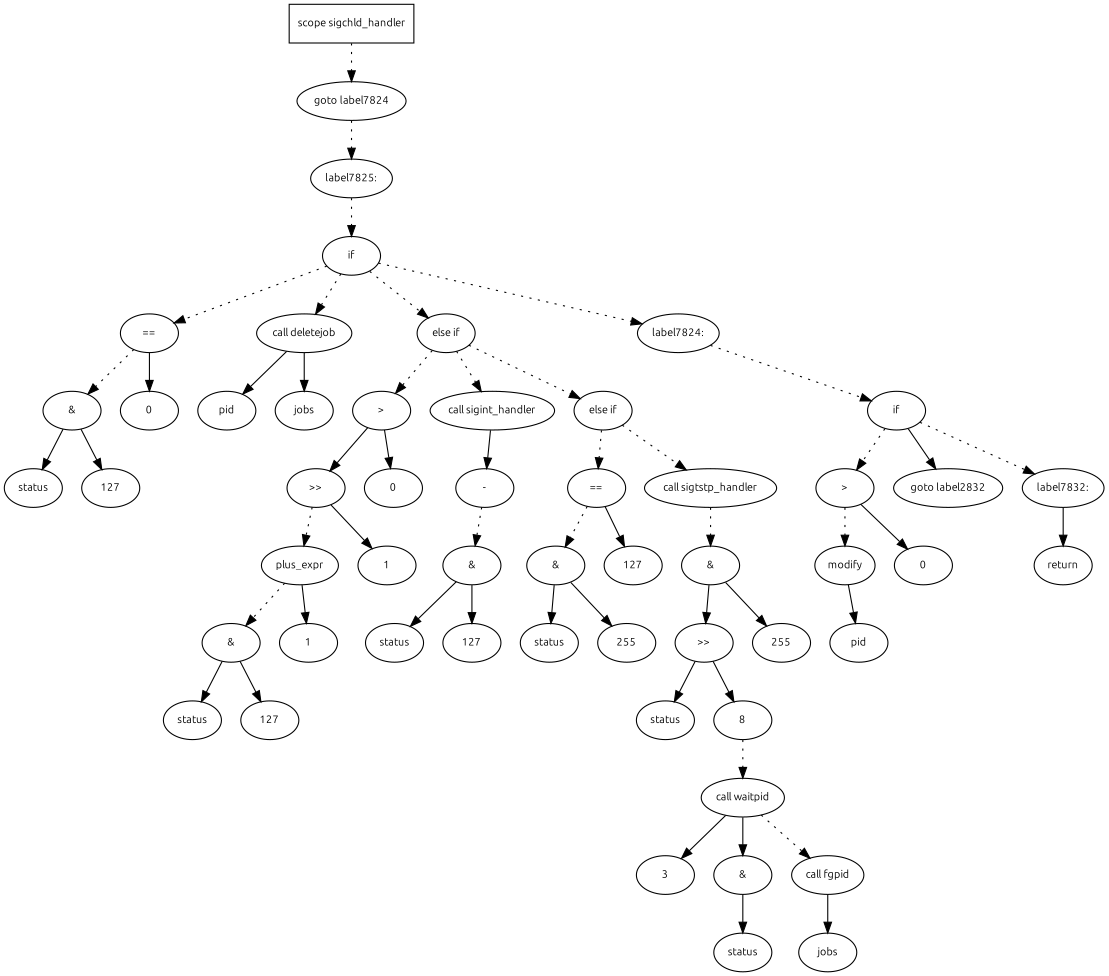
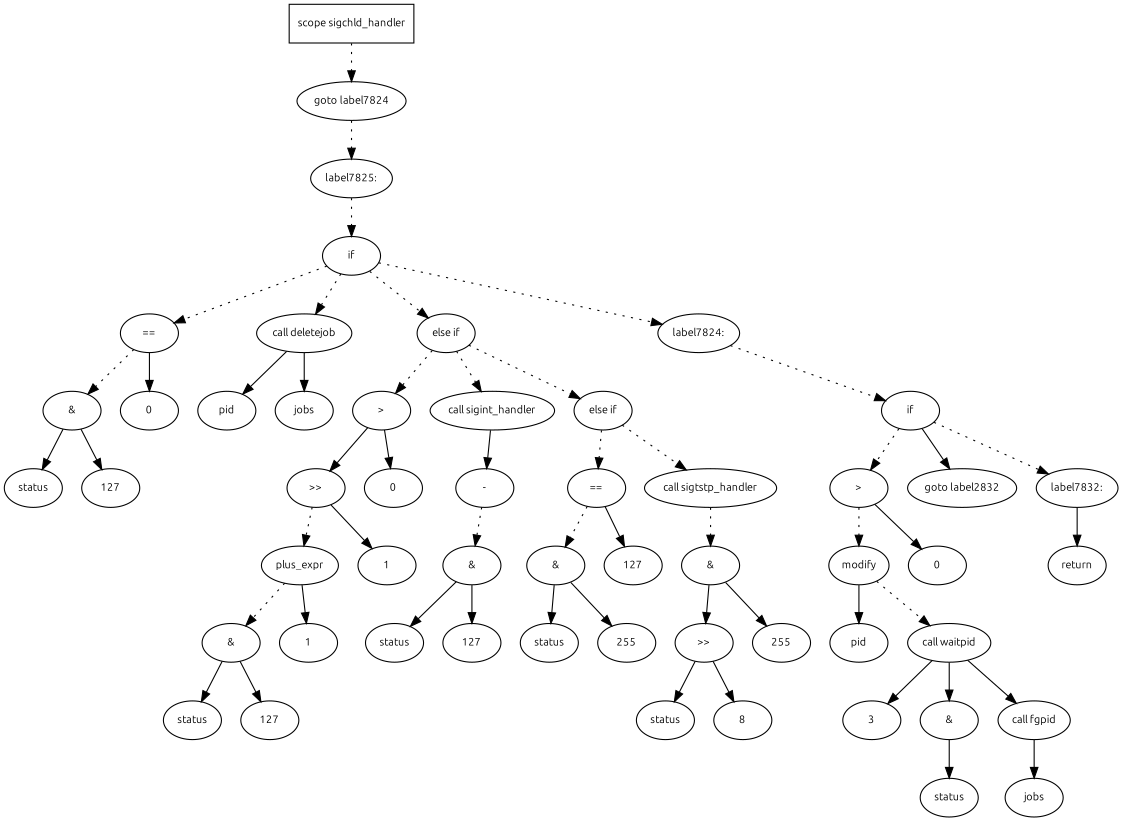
edge "8" -> "call waitpid": now "modify" -> "call waitpid"
edge "call waitpid" -> "call fgpid": style dotted -> solid
